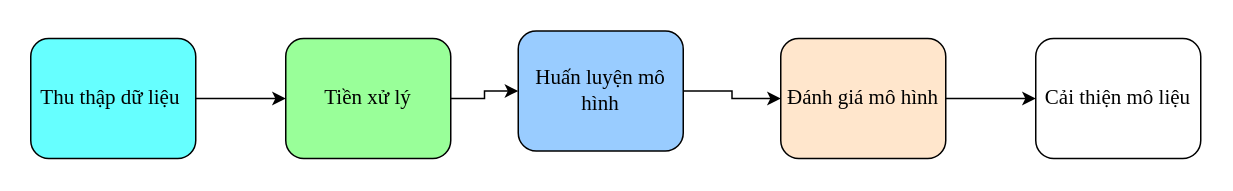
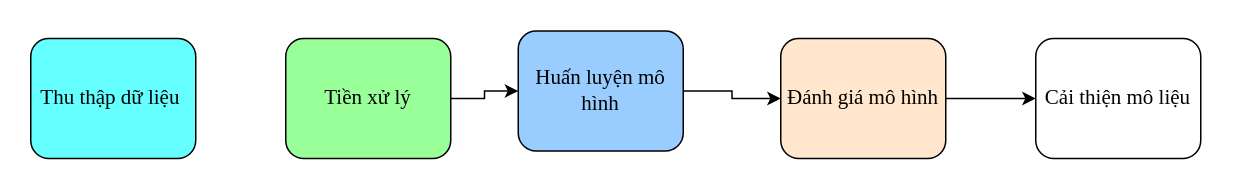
edge "Thu thập dữ liệu" -> "Tiền xử lý": removed
